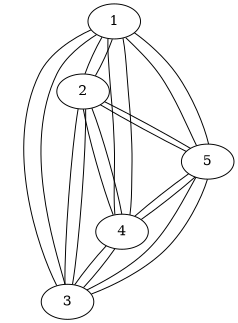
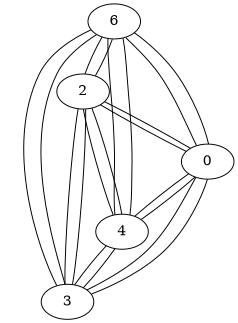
node "1": label "1" -> "6"
node "5": label "5" -> "0"
